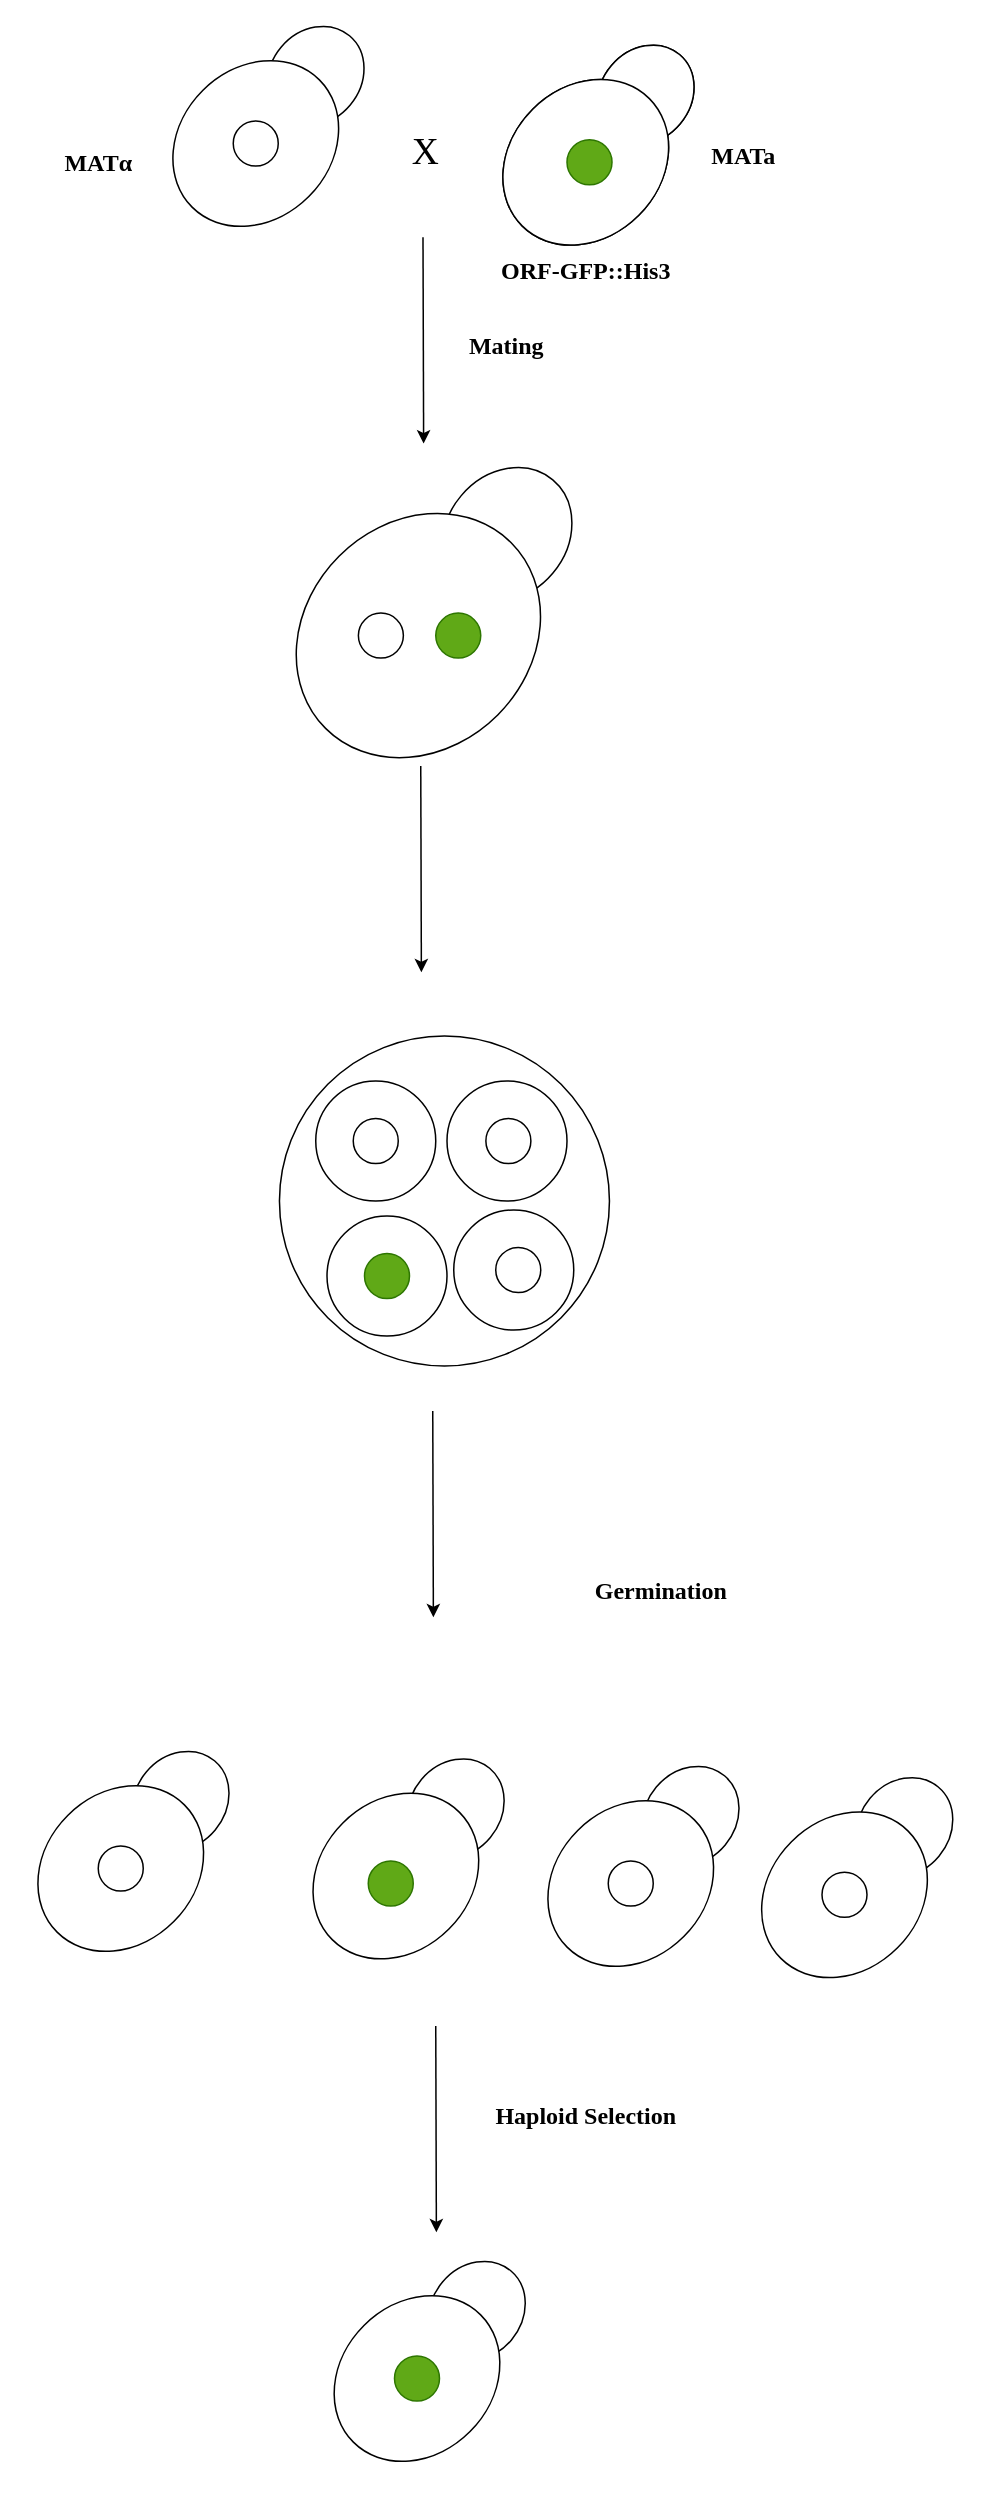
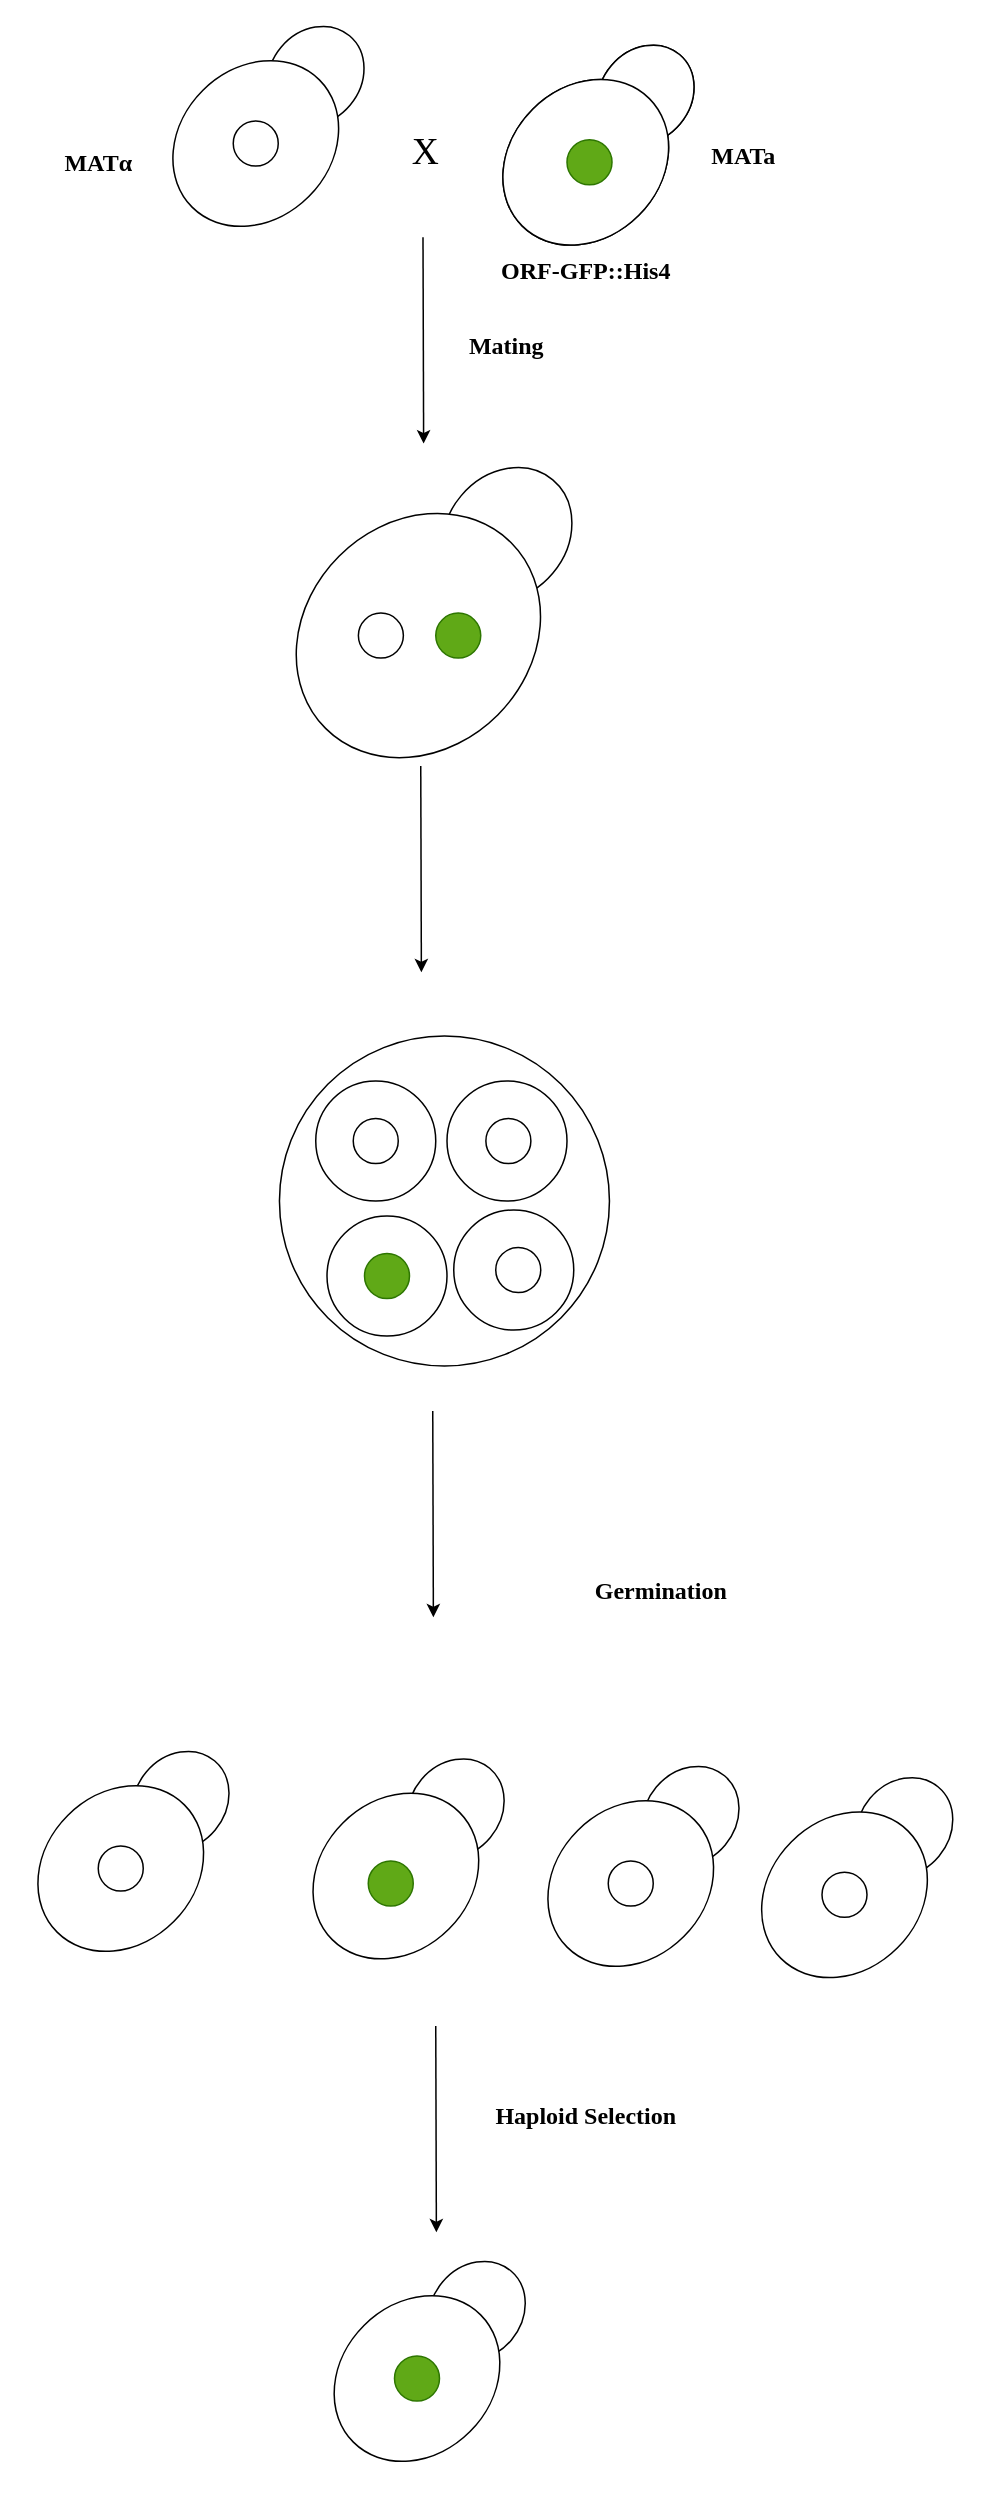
node "ORF-GFP::His3": label "ORF-GFP::His3" -> "ORF-GFP::His4"
